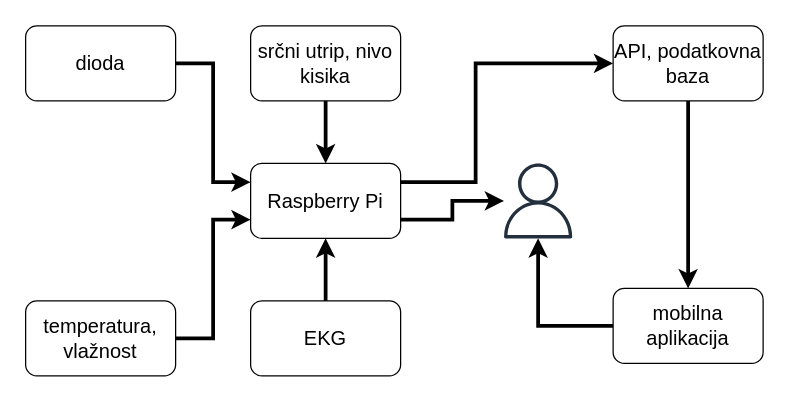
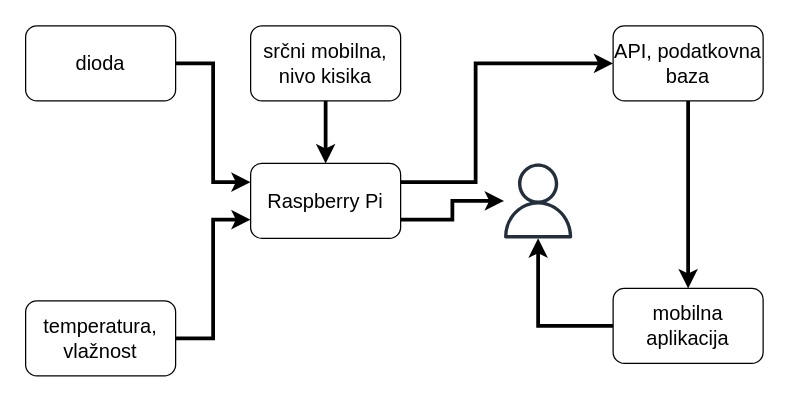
node "srčni utrip, nivo kisika": label "srčni utrip, nivo kisika" -> "srčni mobilna, nivo kisika"
edge "EKG" -> "Raspberry Pi": removed
node "EKG": removed
